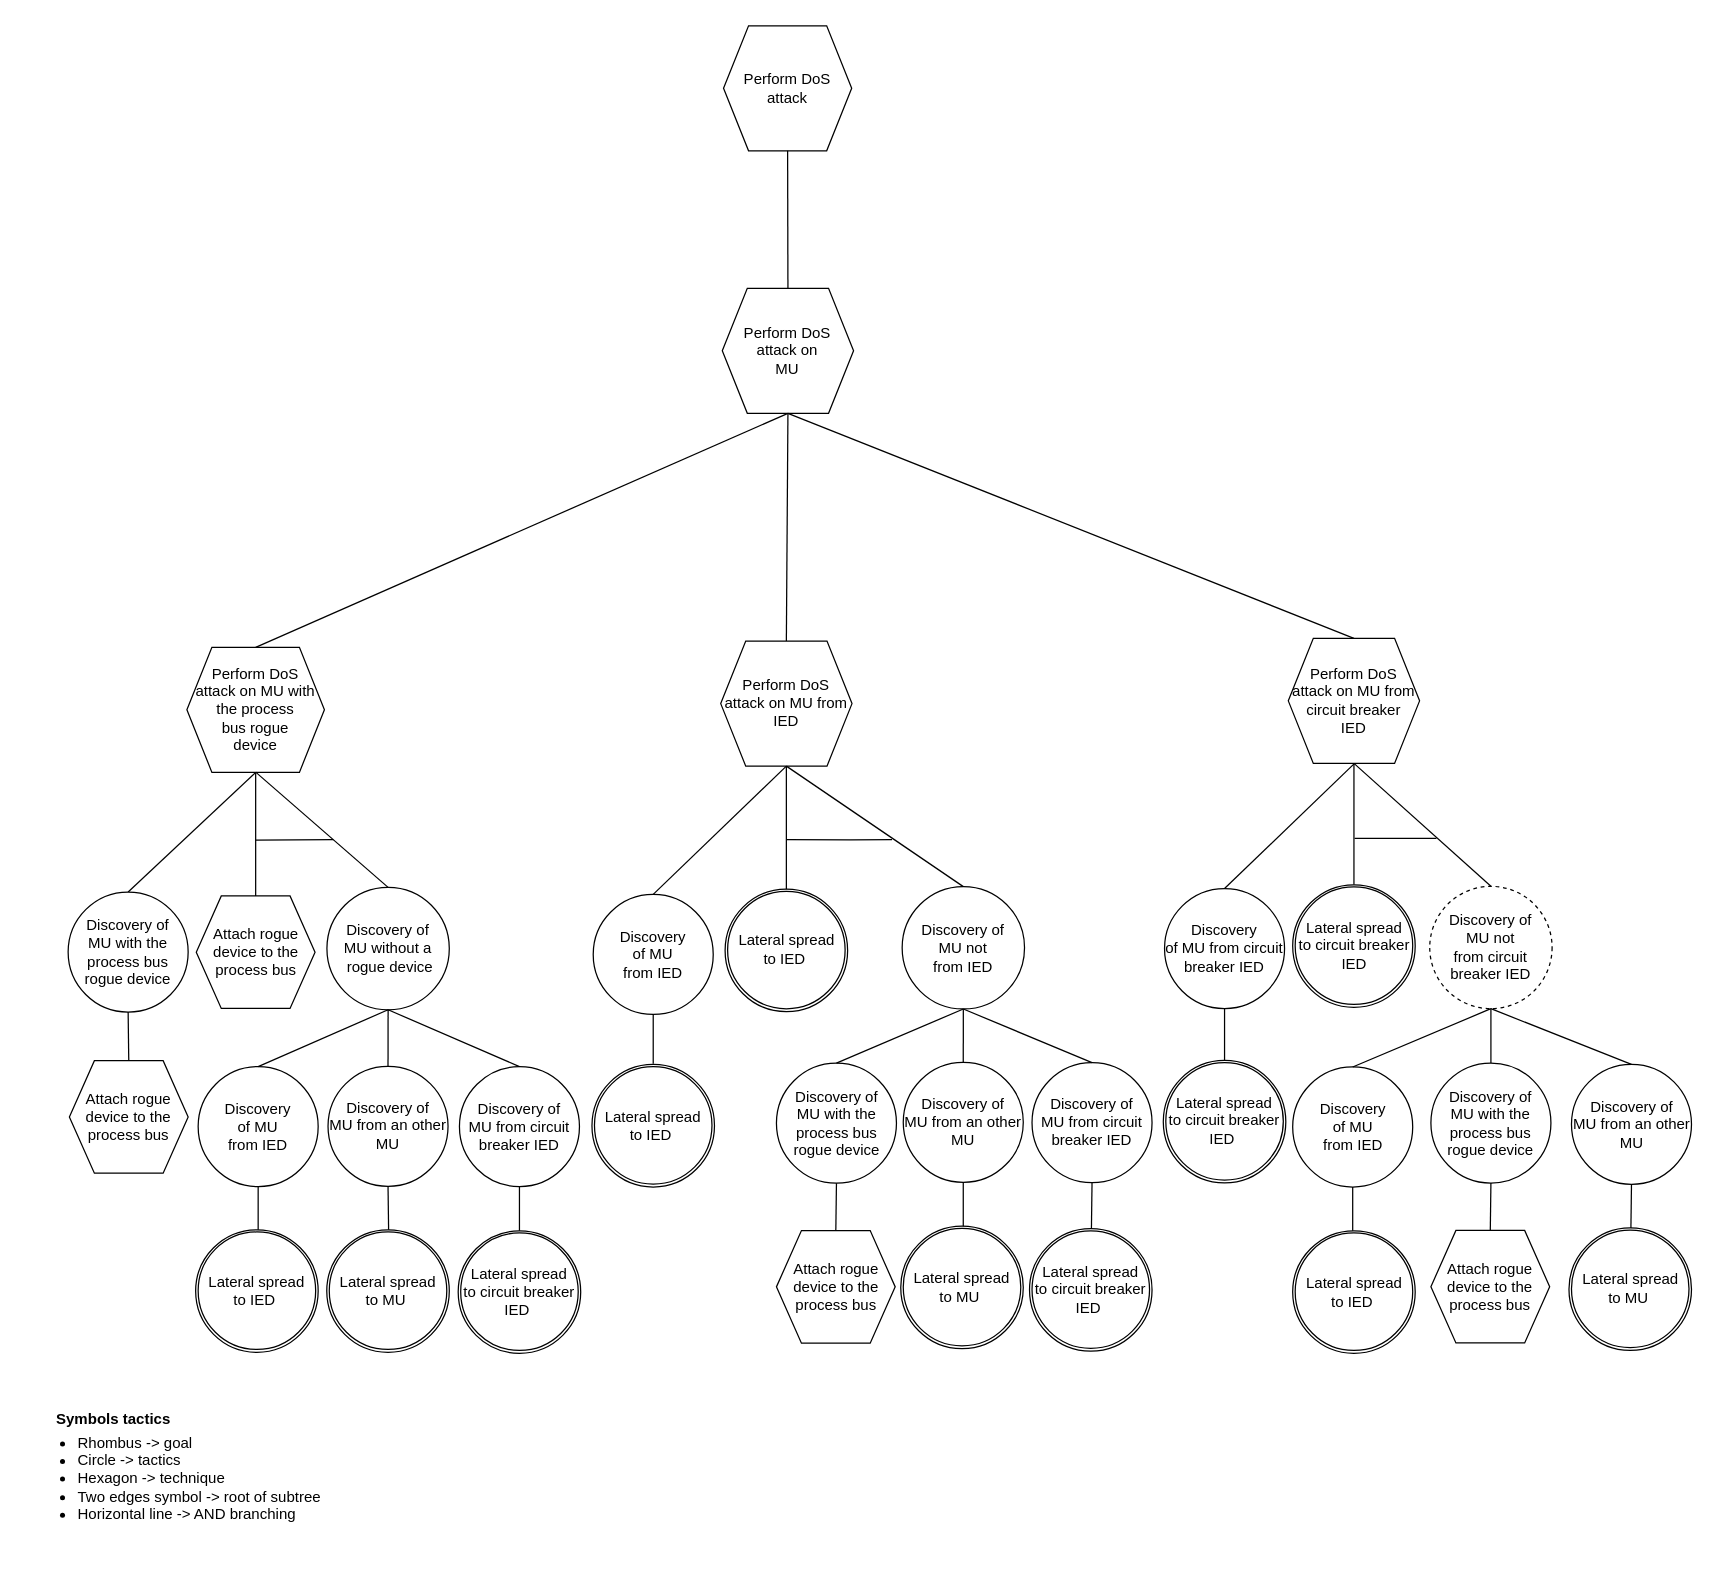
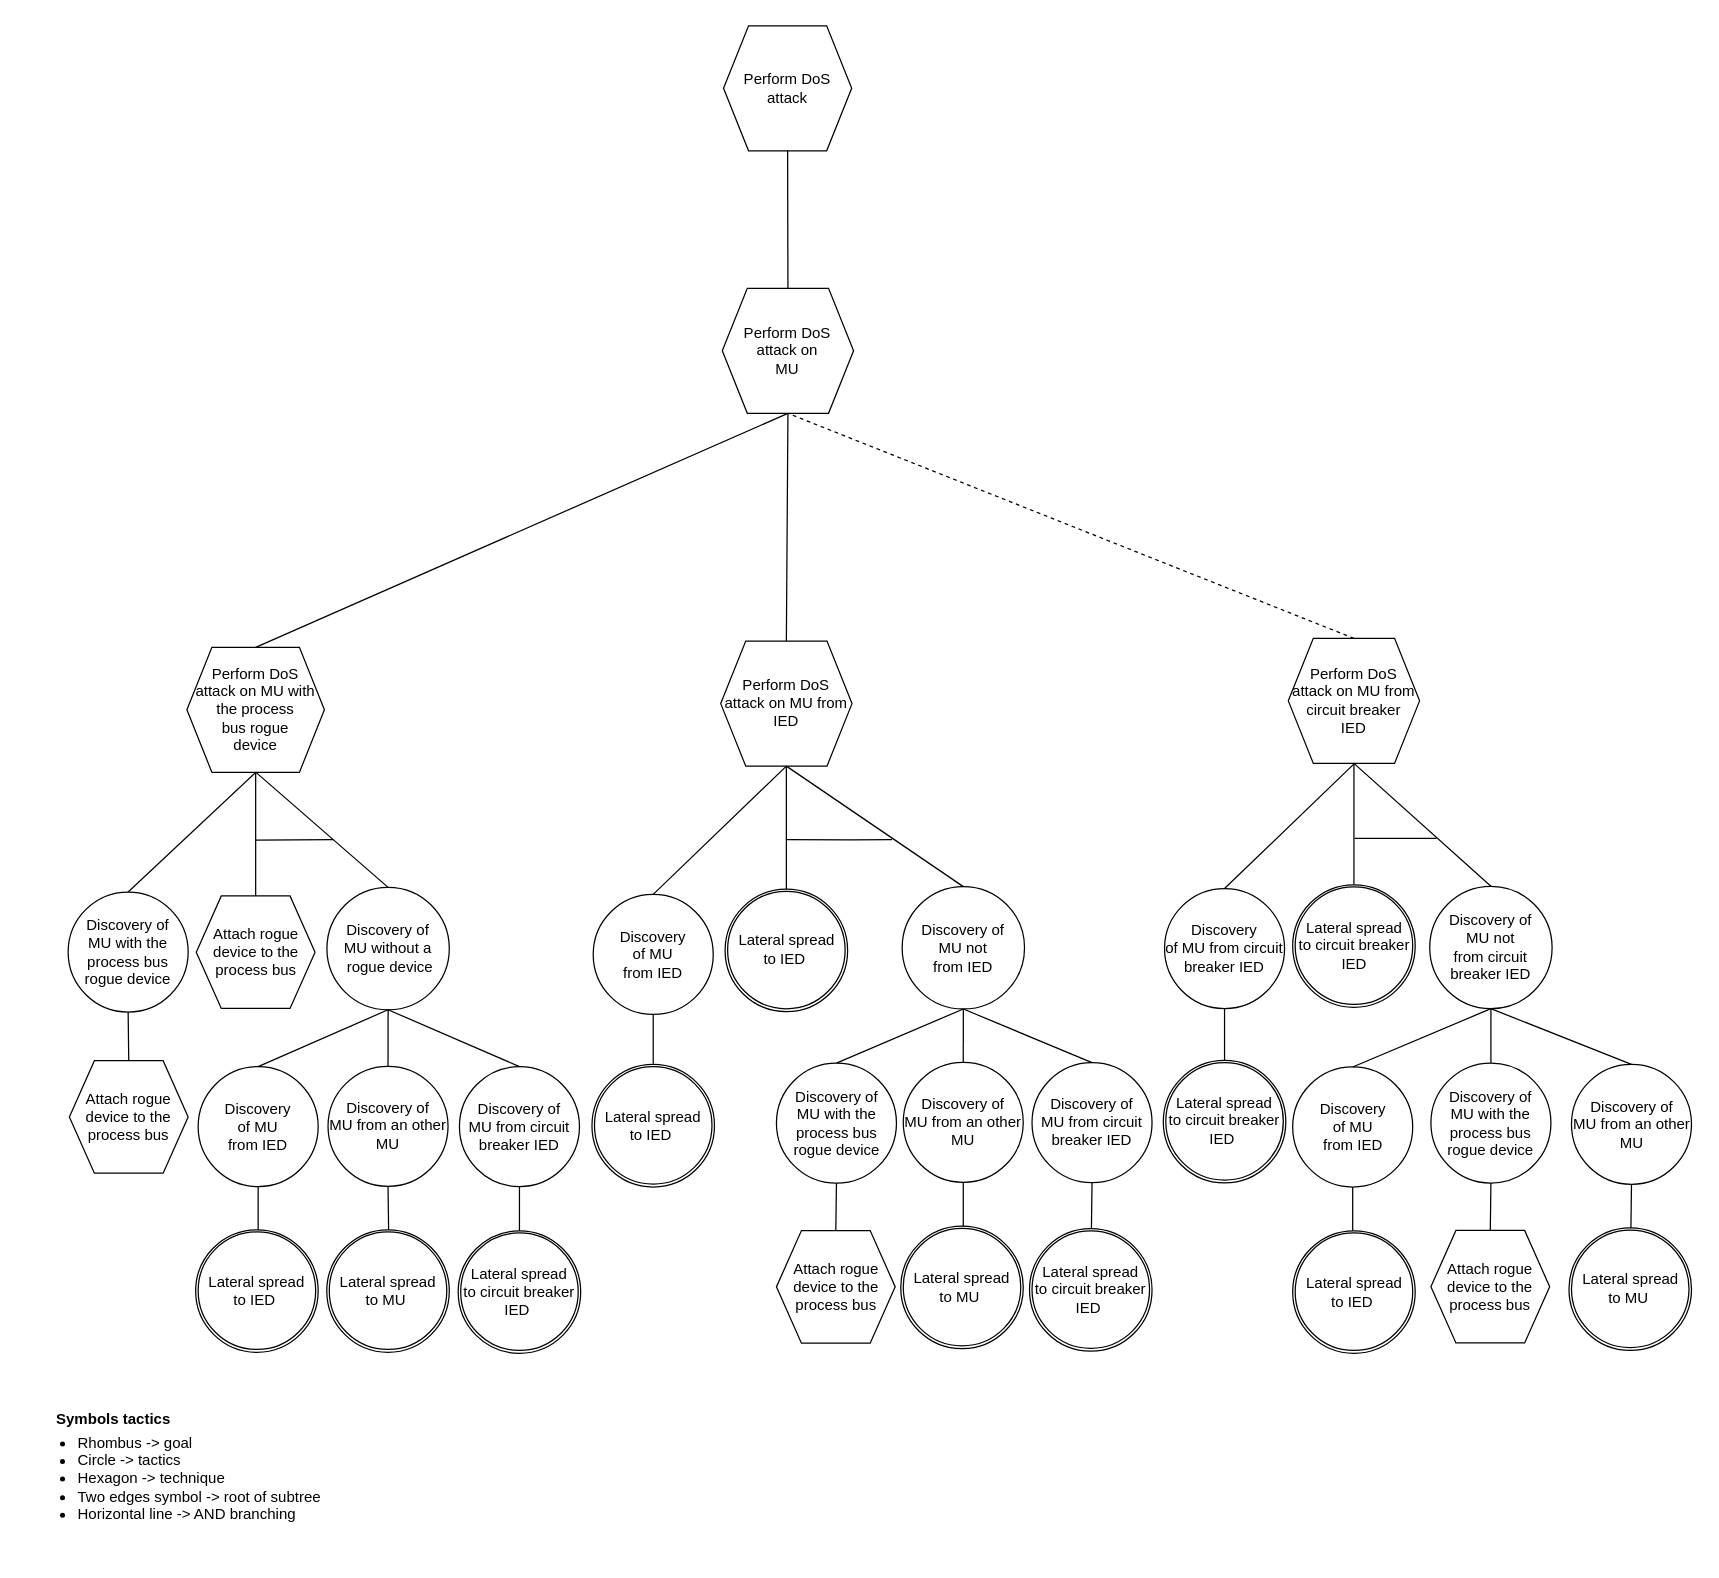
edge "Perform DoS attack on MU" -- "Perform DoS attack on MU from circuit breaker IED": style solid -> dashed
node "Discovery of MU not from circuit breaker IED": style dashed -> solid
